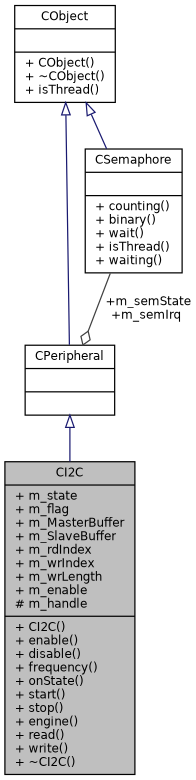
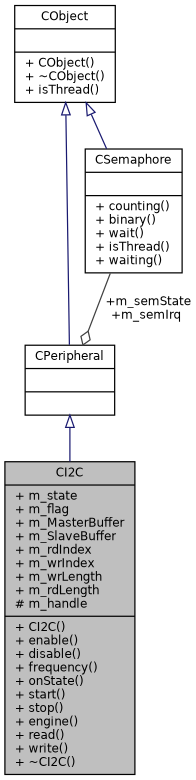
node "CI2C": text "+ m_enable" -> "+ m_rdLength"
